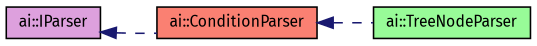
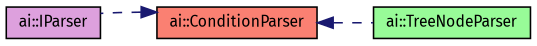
edge "ai::ConditionParser" -> "ai::IParser": reversed
